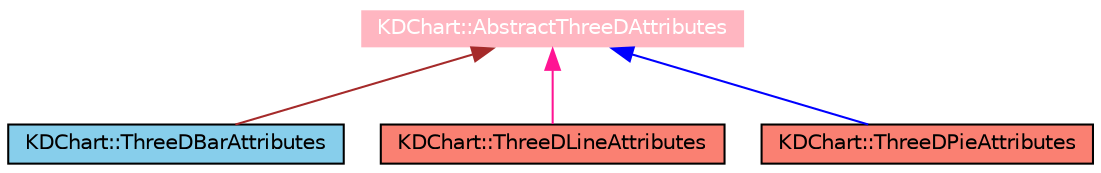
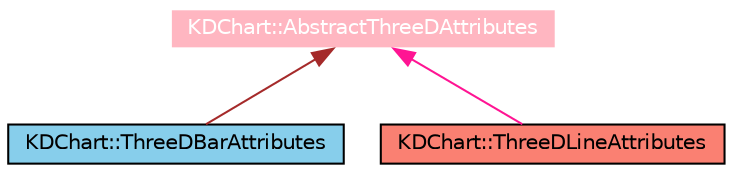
node "KDChart::ThreeDPieAttributes": removed
